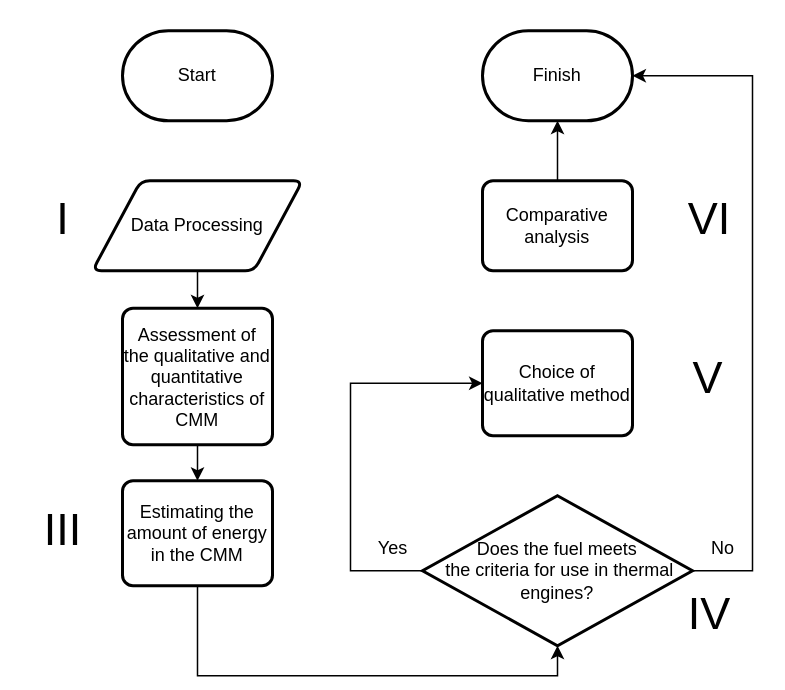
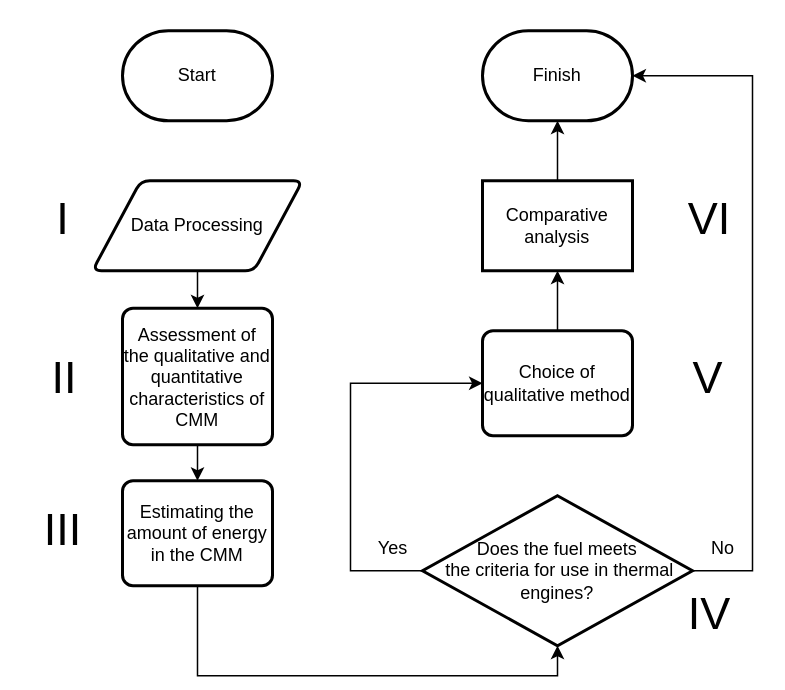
node "Comparative analysis": shape rounded rectangle -> rectangle
edge "Choice of qualitative method" -> "Comparative analysis": added
node "II": added
